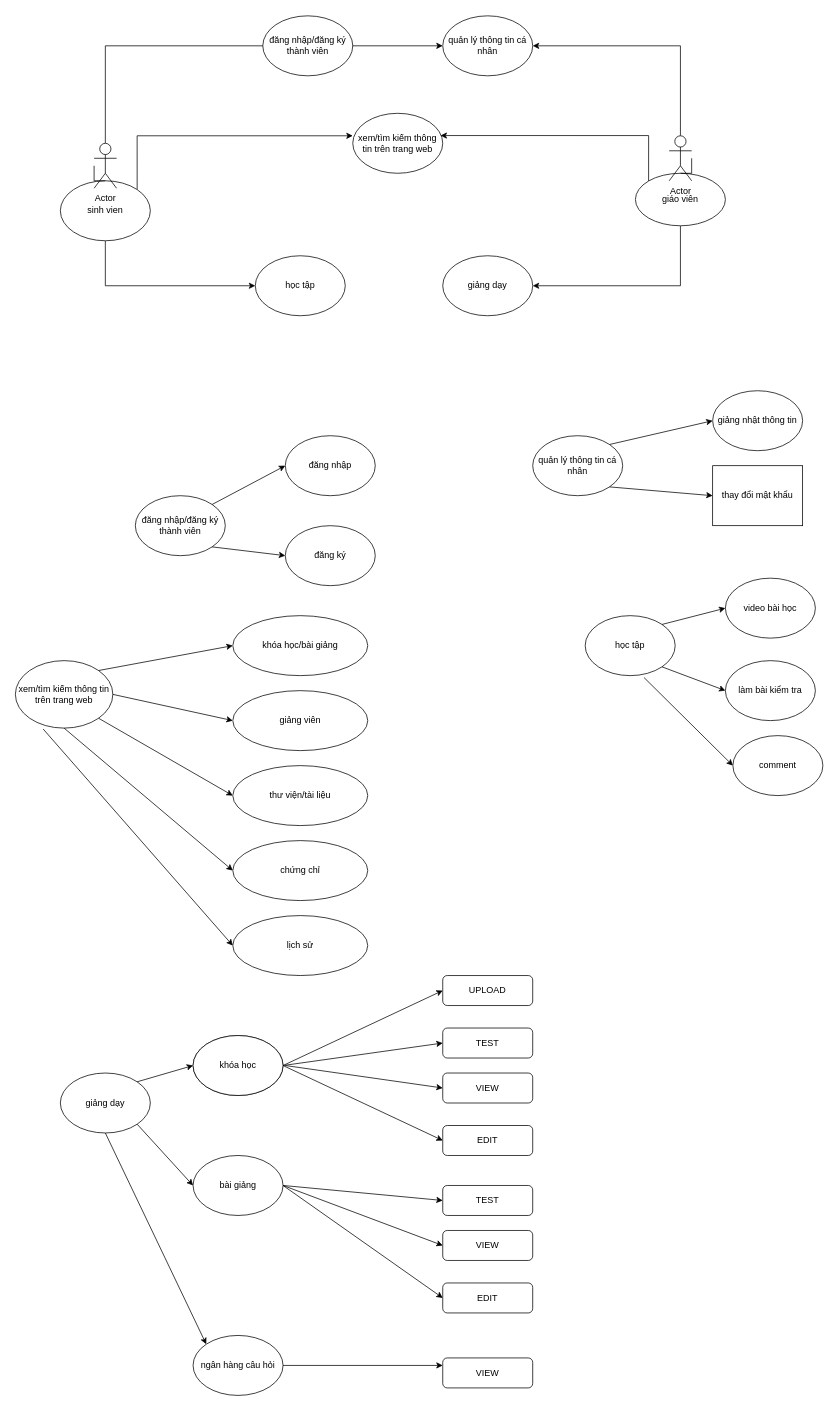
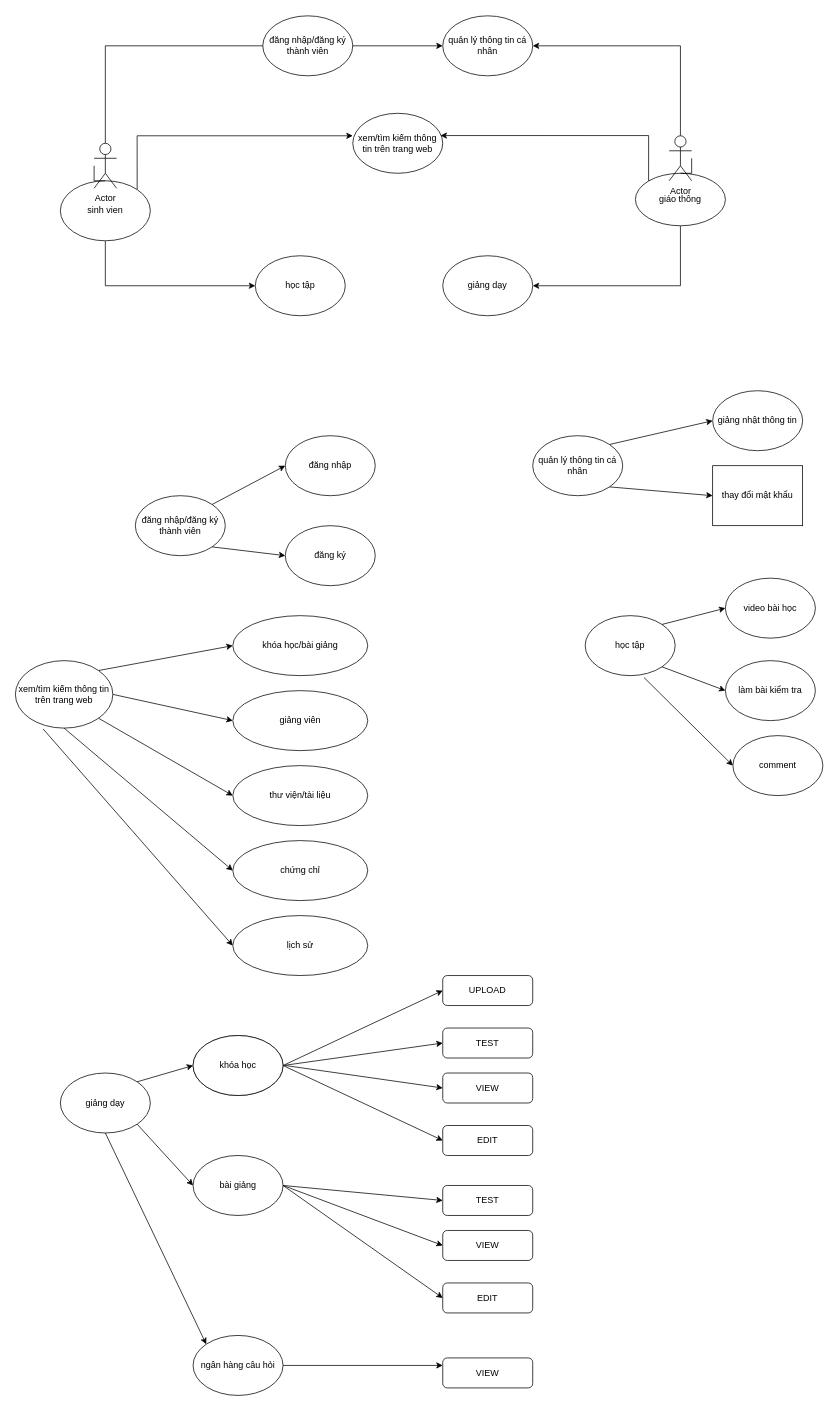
node "giáo viên": label "giáo viên" -> "giáo thông"
